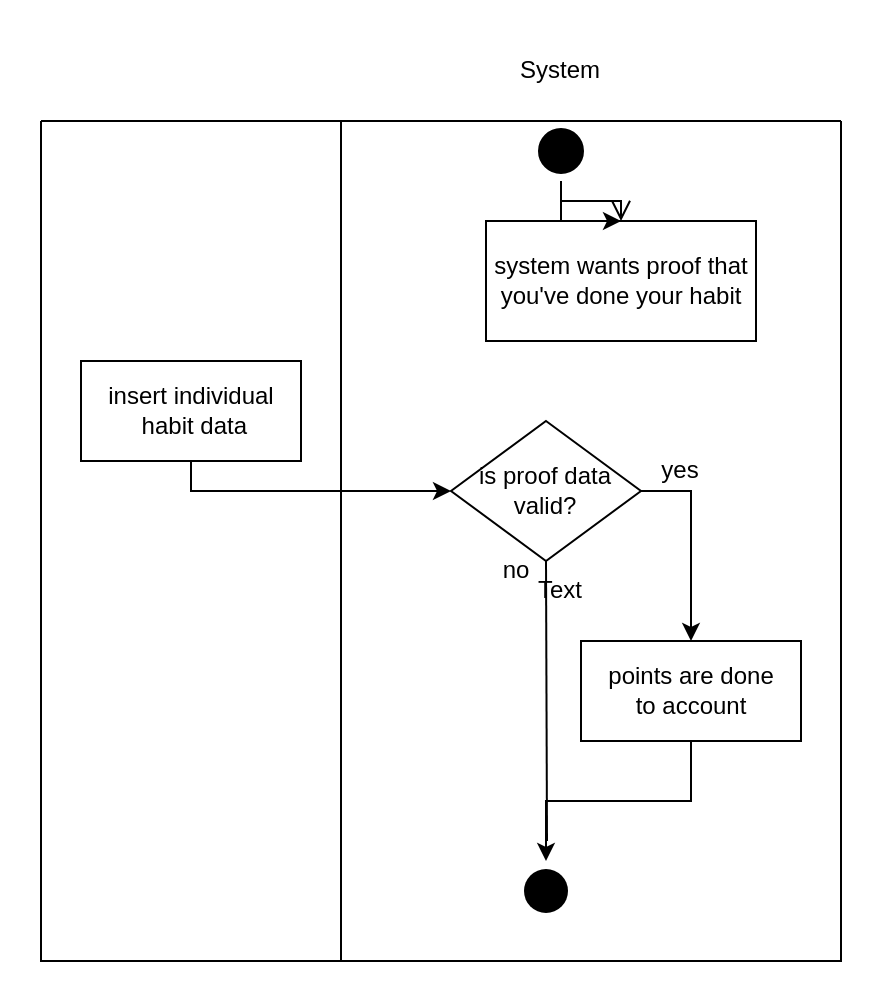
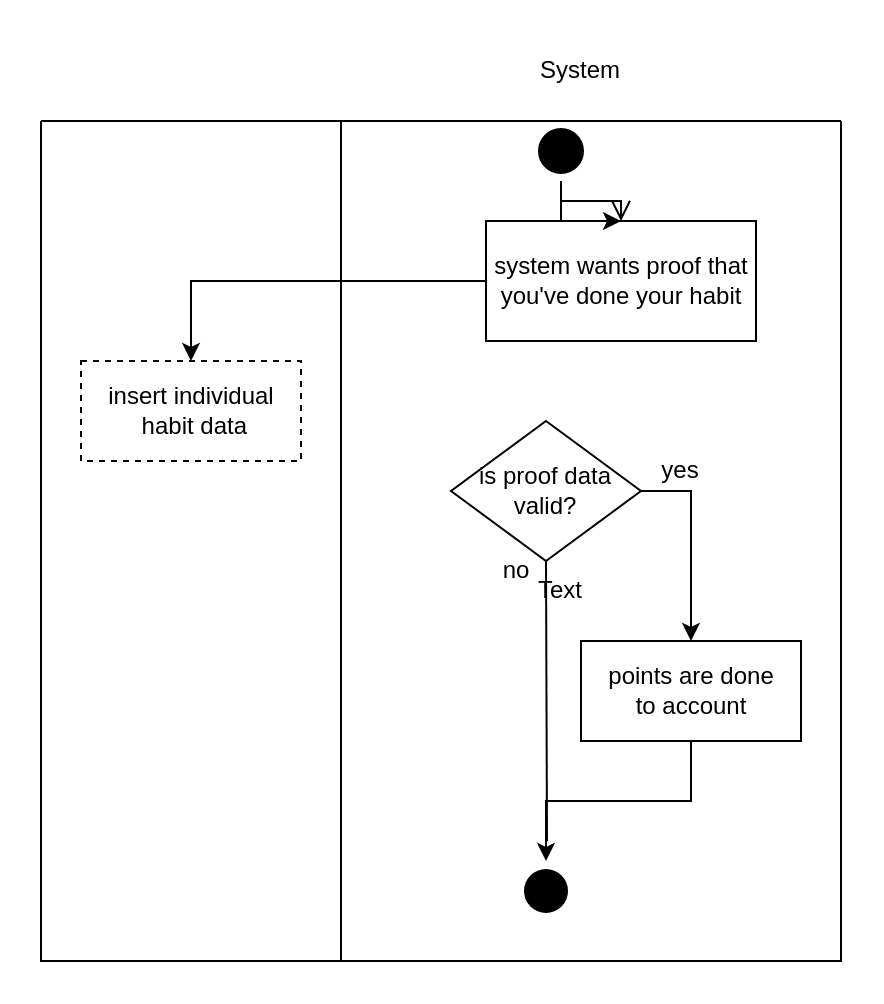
node "System": moved (561, 71) -> (581, 71)
edge "system wants proof that you've done your habit" -> "insert individual habit data": added
node "insert individual habit data": style solid -> dashed
edge "insert individual habit data" -> "is proof data valid?": removed
